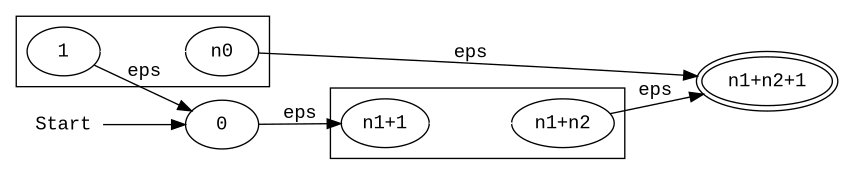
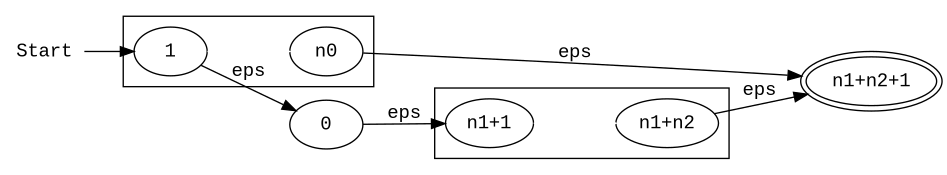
edge "Start" -> "0": now "Start" -> "1"
